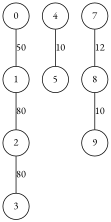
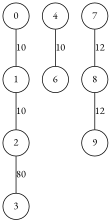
edge "0" -- "1": label "50" -> "10"
node "5": label "5" -> "6"
edge "1" -- "2": label "80" -> "10"
edge "8" -- "9": label "10" -> "12"
